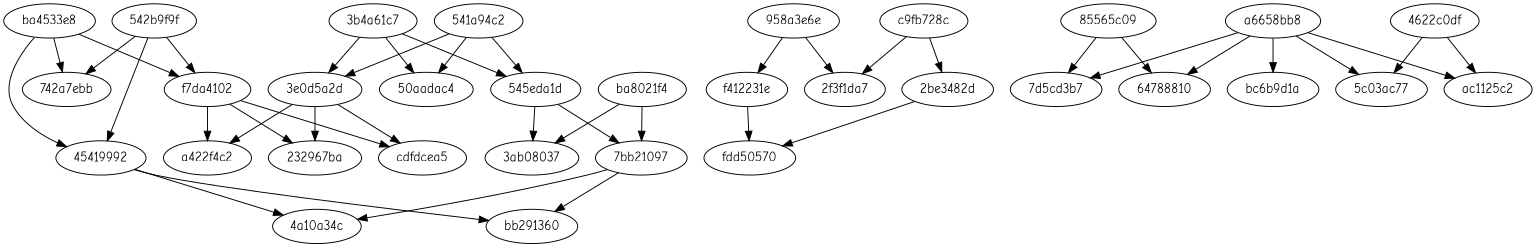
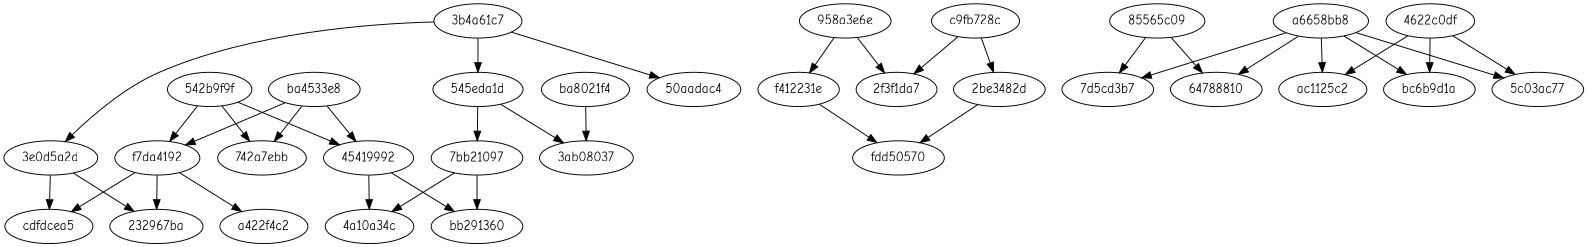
node "541a94c2": removed
edge "4622c0df" -> "bc6b9d1a": added
node "f7da4102": label "f7da4102" -> "f7da4192"
edge "ba8021f4" -> "7bb21097": removed
edge "3e0d5a2d" -> "a422f4c2": removed
